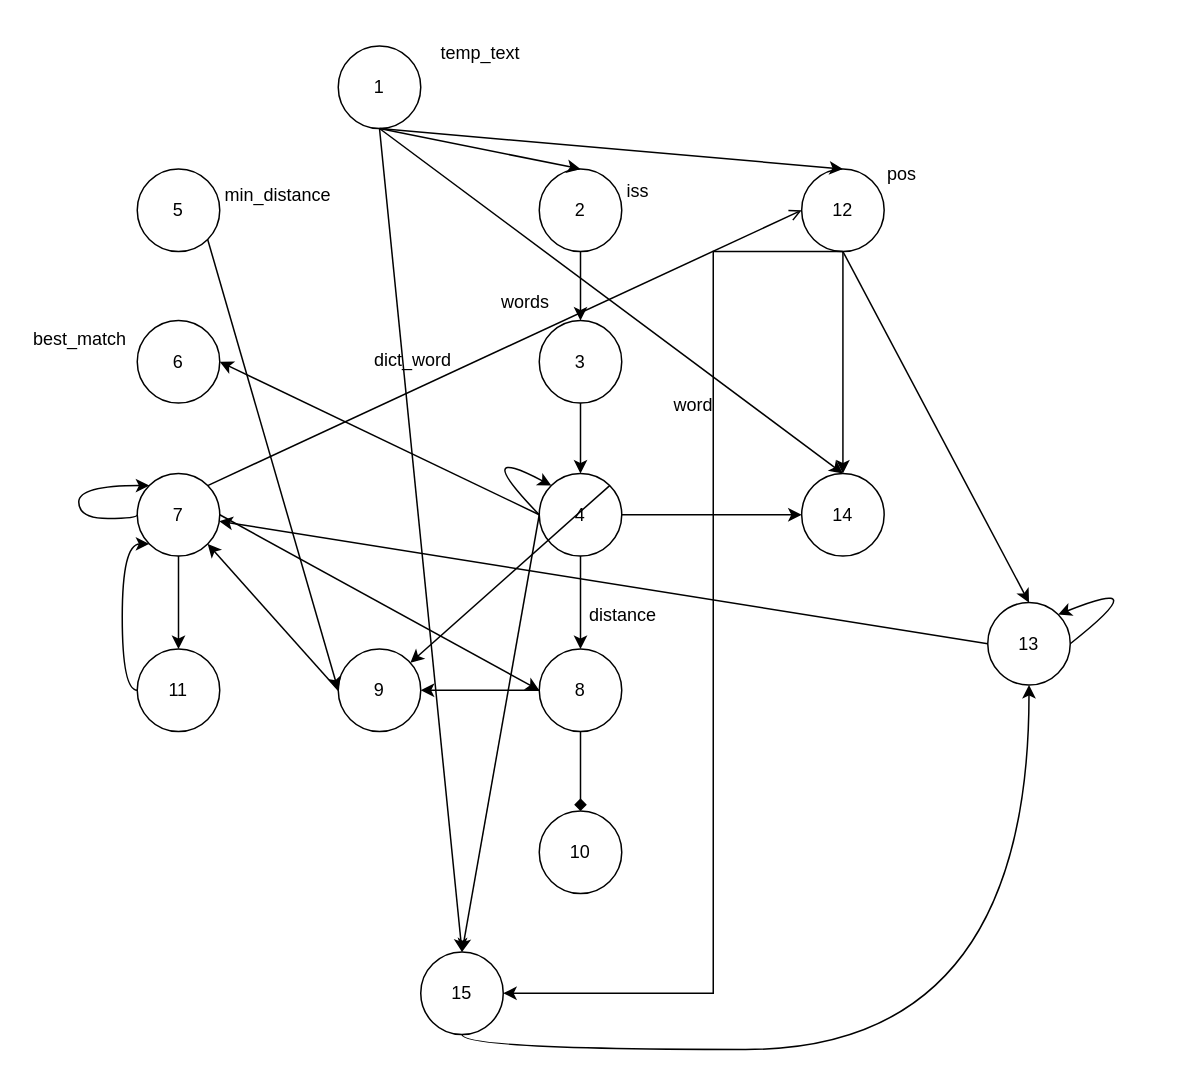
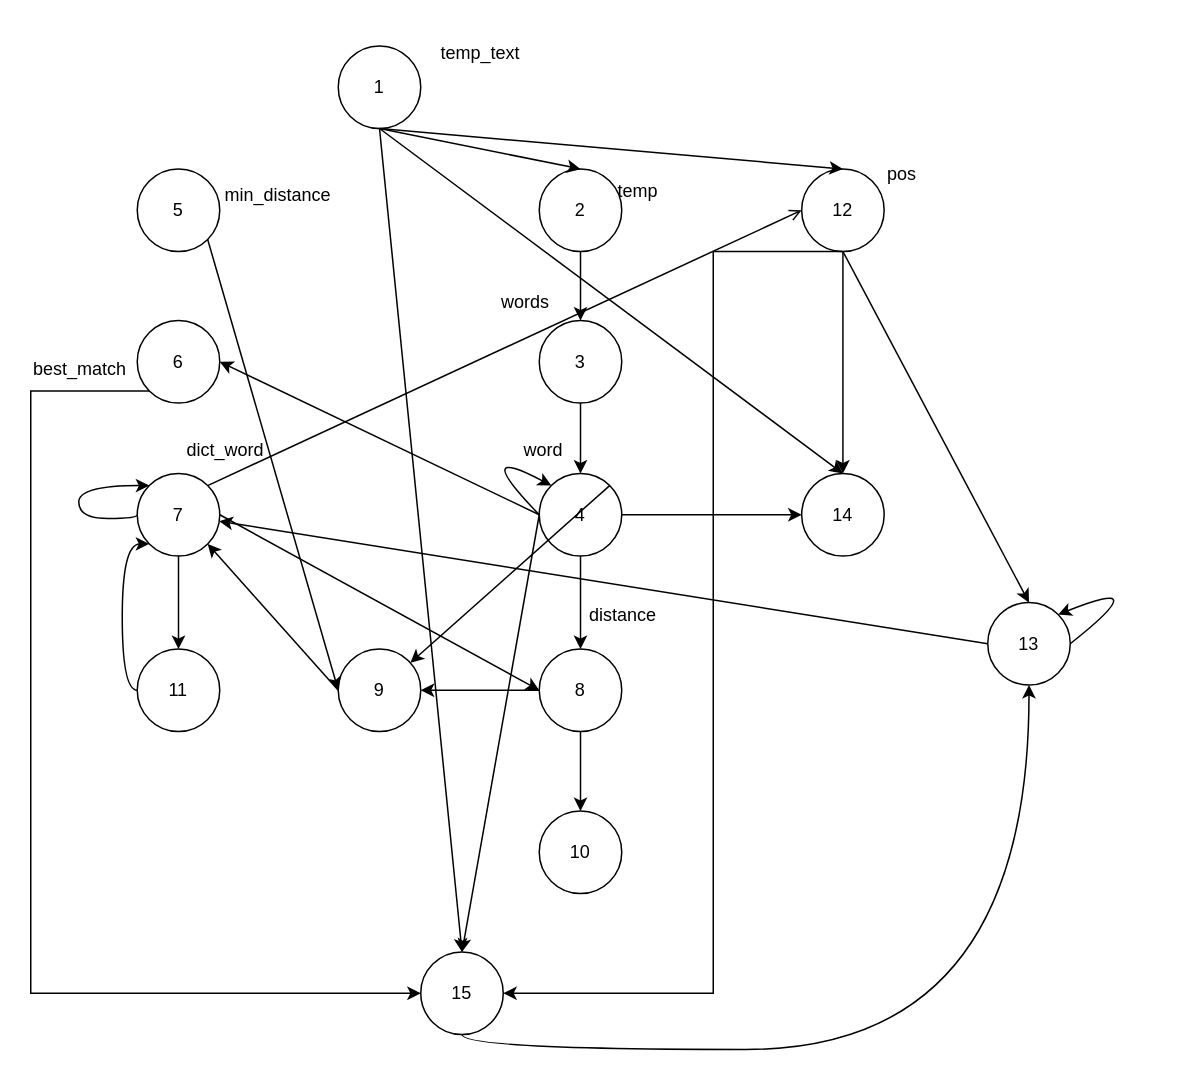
node "iss": label "iss" -> "temp"
node "best_match": moved (80, 340) -> (80, 370)
node "dict_word": moved (413, 361) -> (226, 451)
node "word": moved (694, 406) -> (544, 451)
edge "8" -> "10": arrowhead diamond -> classic
edge "6" -> "15": added
